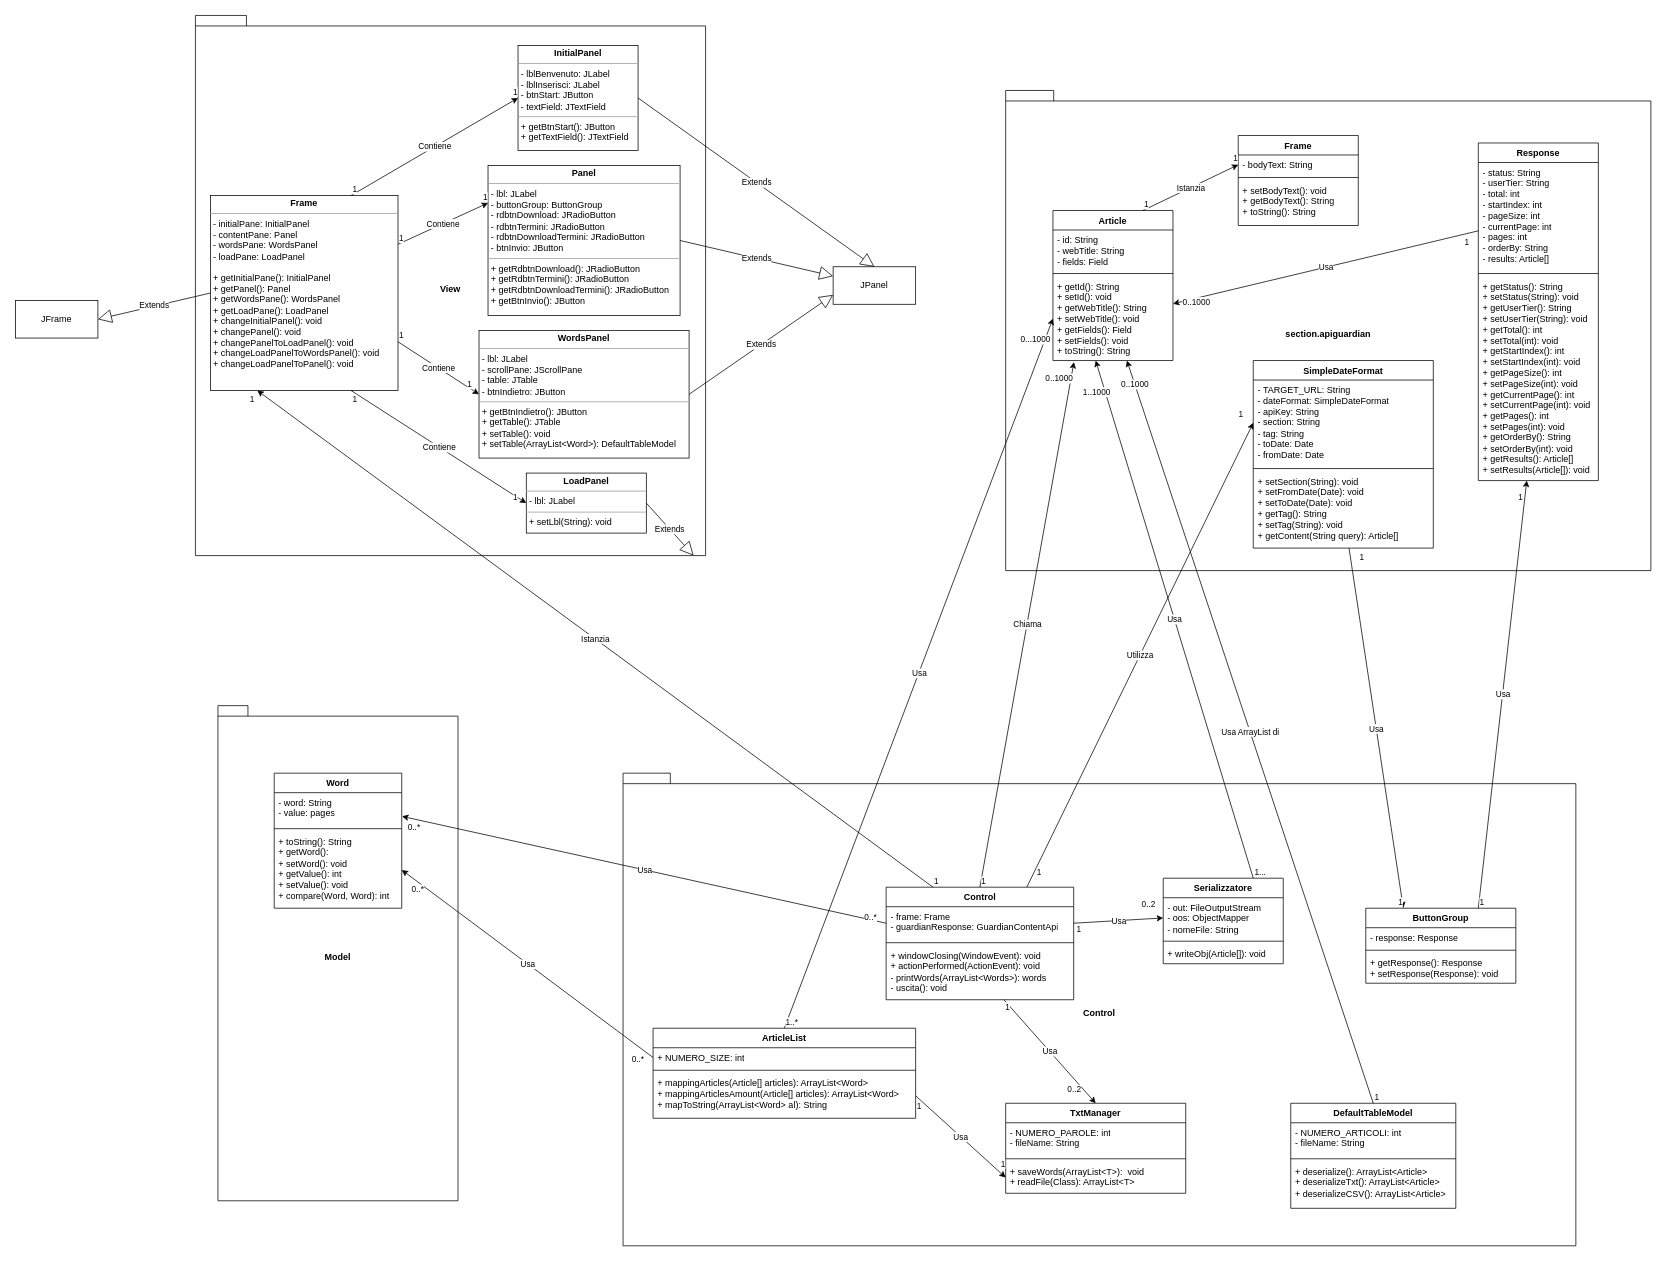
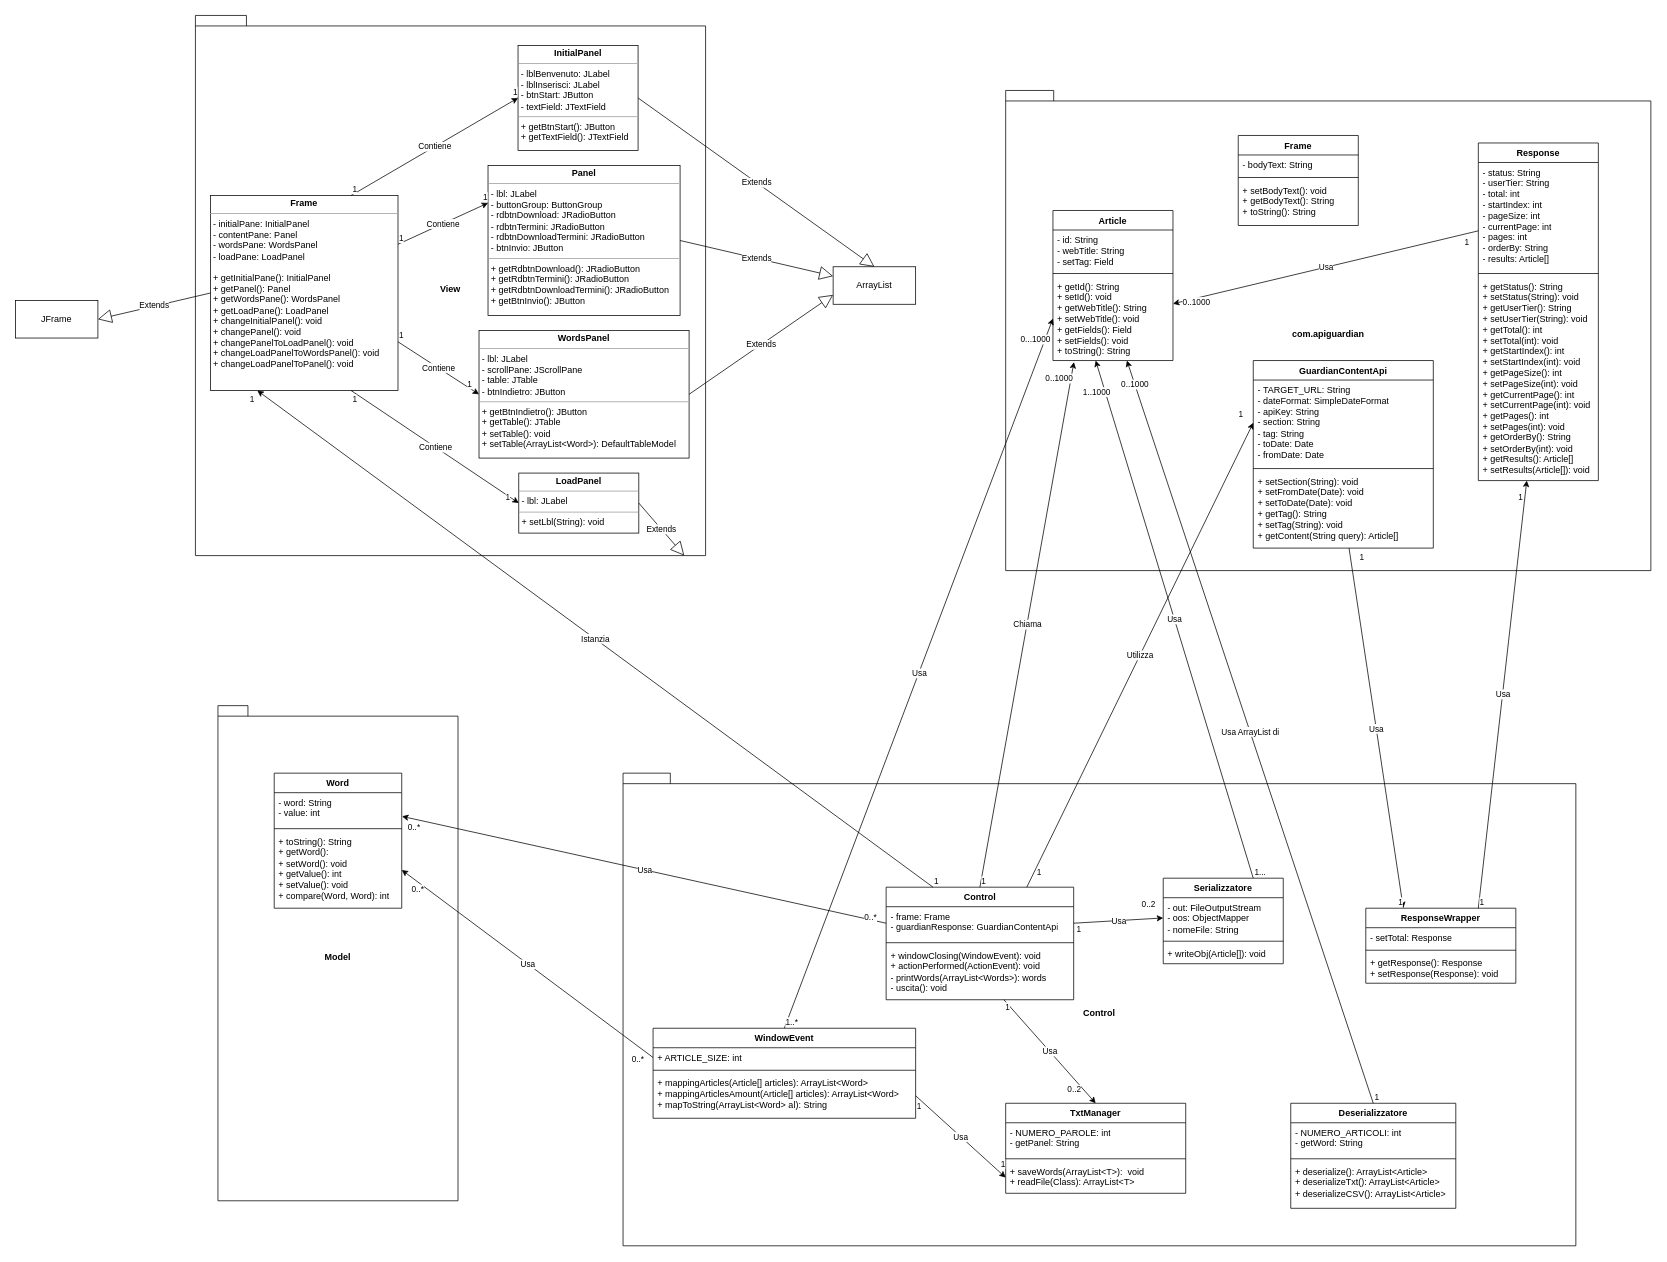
edge "Article" -> "- bodyText: String": removed, labels "1", "Istanzia", "1"
node "- id: String - webTitle: String - fields: Field": label "- id: String - webTitle: String - fields: Field" -> "- id: String - webTitle: String - setTag: Field"
node "JPanel": label "JPanel" -> "ArrayList"
node "section.apiguardian": label "section.apiguardian" -> "com.apiguardian"
node "SimpleDateFormat": label "SimpleDateFormat" -> "GuardianContentApi"
node "LoadPanel - lbl: JLabel + setLbl(String): void": moved (586, 503) -> (579, 503)
node "- word: String - value: pages": label "- word: String - value: pages" -> "- word: String - value: int"
node "ButtonGroup": label "ButtonGroup" -> "ResponseWrapper"
node "- response: Response": label "- response: Response" -> "- setTotal: Response"
node "ArticleList": label "ArticleList" -> "WindowEvent"
node "+ NUMERO_SIZE: int": label "+ NUMERO_SIZE: int" -> "+ ARTICLE_SIZE: int"
node "DefaultTableModel": label "DefaultTableModel" -> "Deserializzatore"
node "- NUMERO_PAROLE: int - fileName: String": label "- NUMERO_PAROLE: int - fileName: String" -> "- NUMERO_PAROLE: int - getPanel: String"
node "- NUMERO_ARTICOLI: int - fileName: String": label "- NUMERO_ARTICOLI: int - fileName: String" -> "- NUMERO_ARTICOLI: int - getWord: String"
